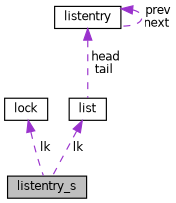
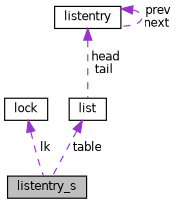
edge "listentry_s" -> "list": label " lk" -> " table"
